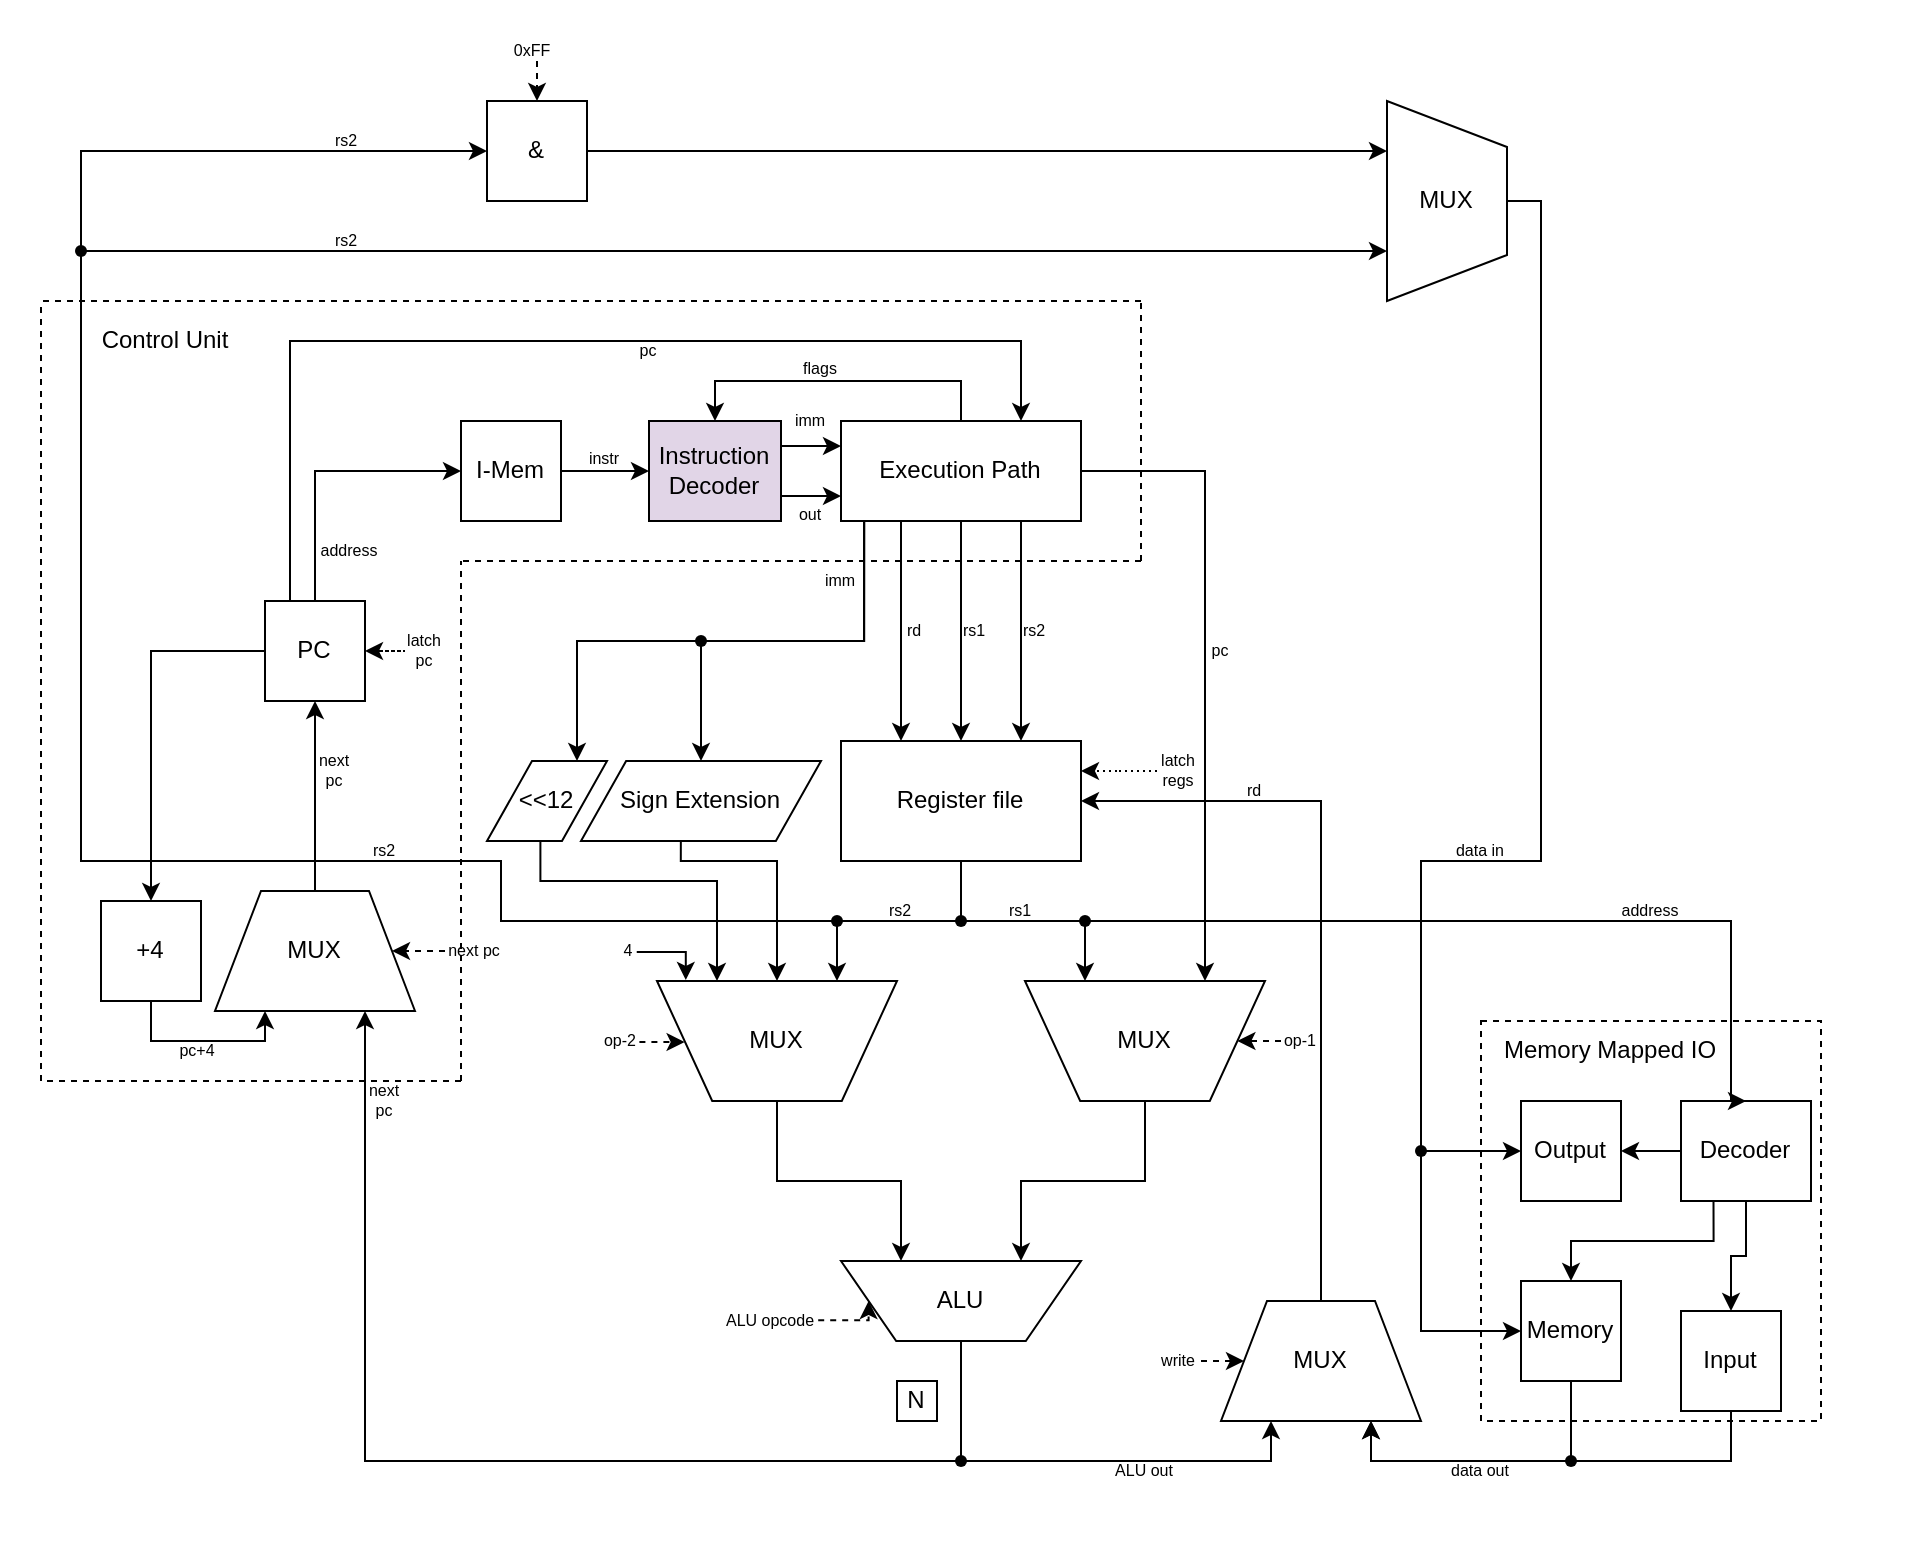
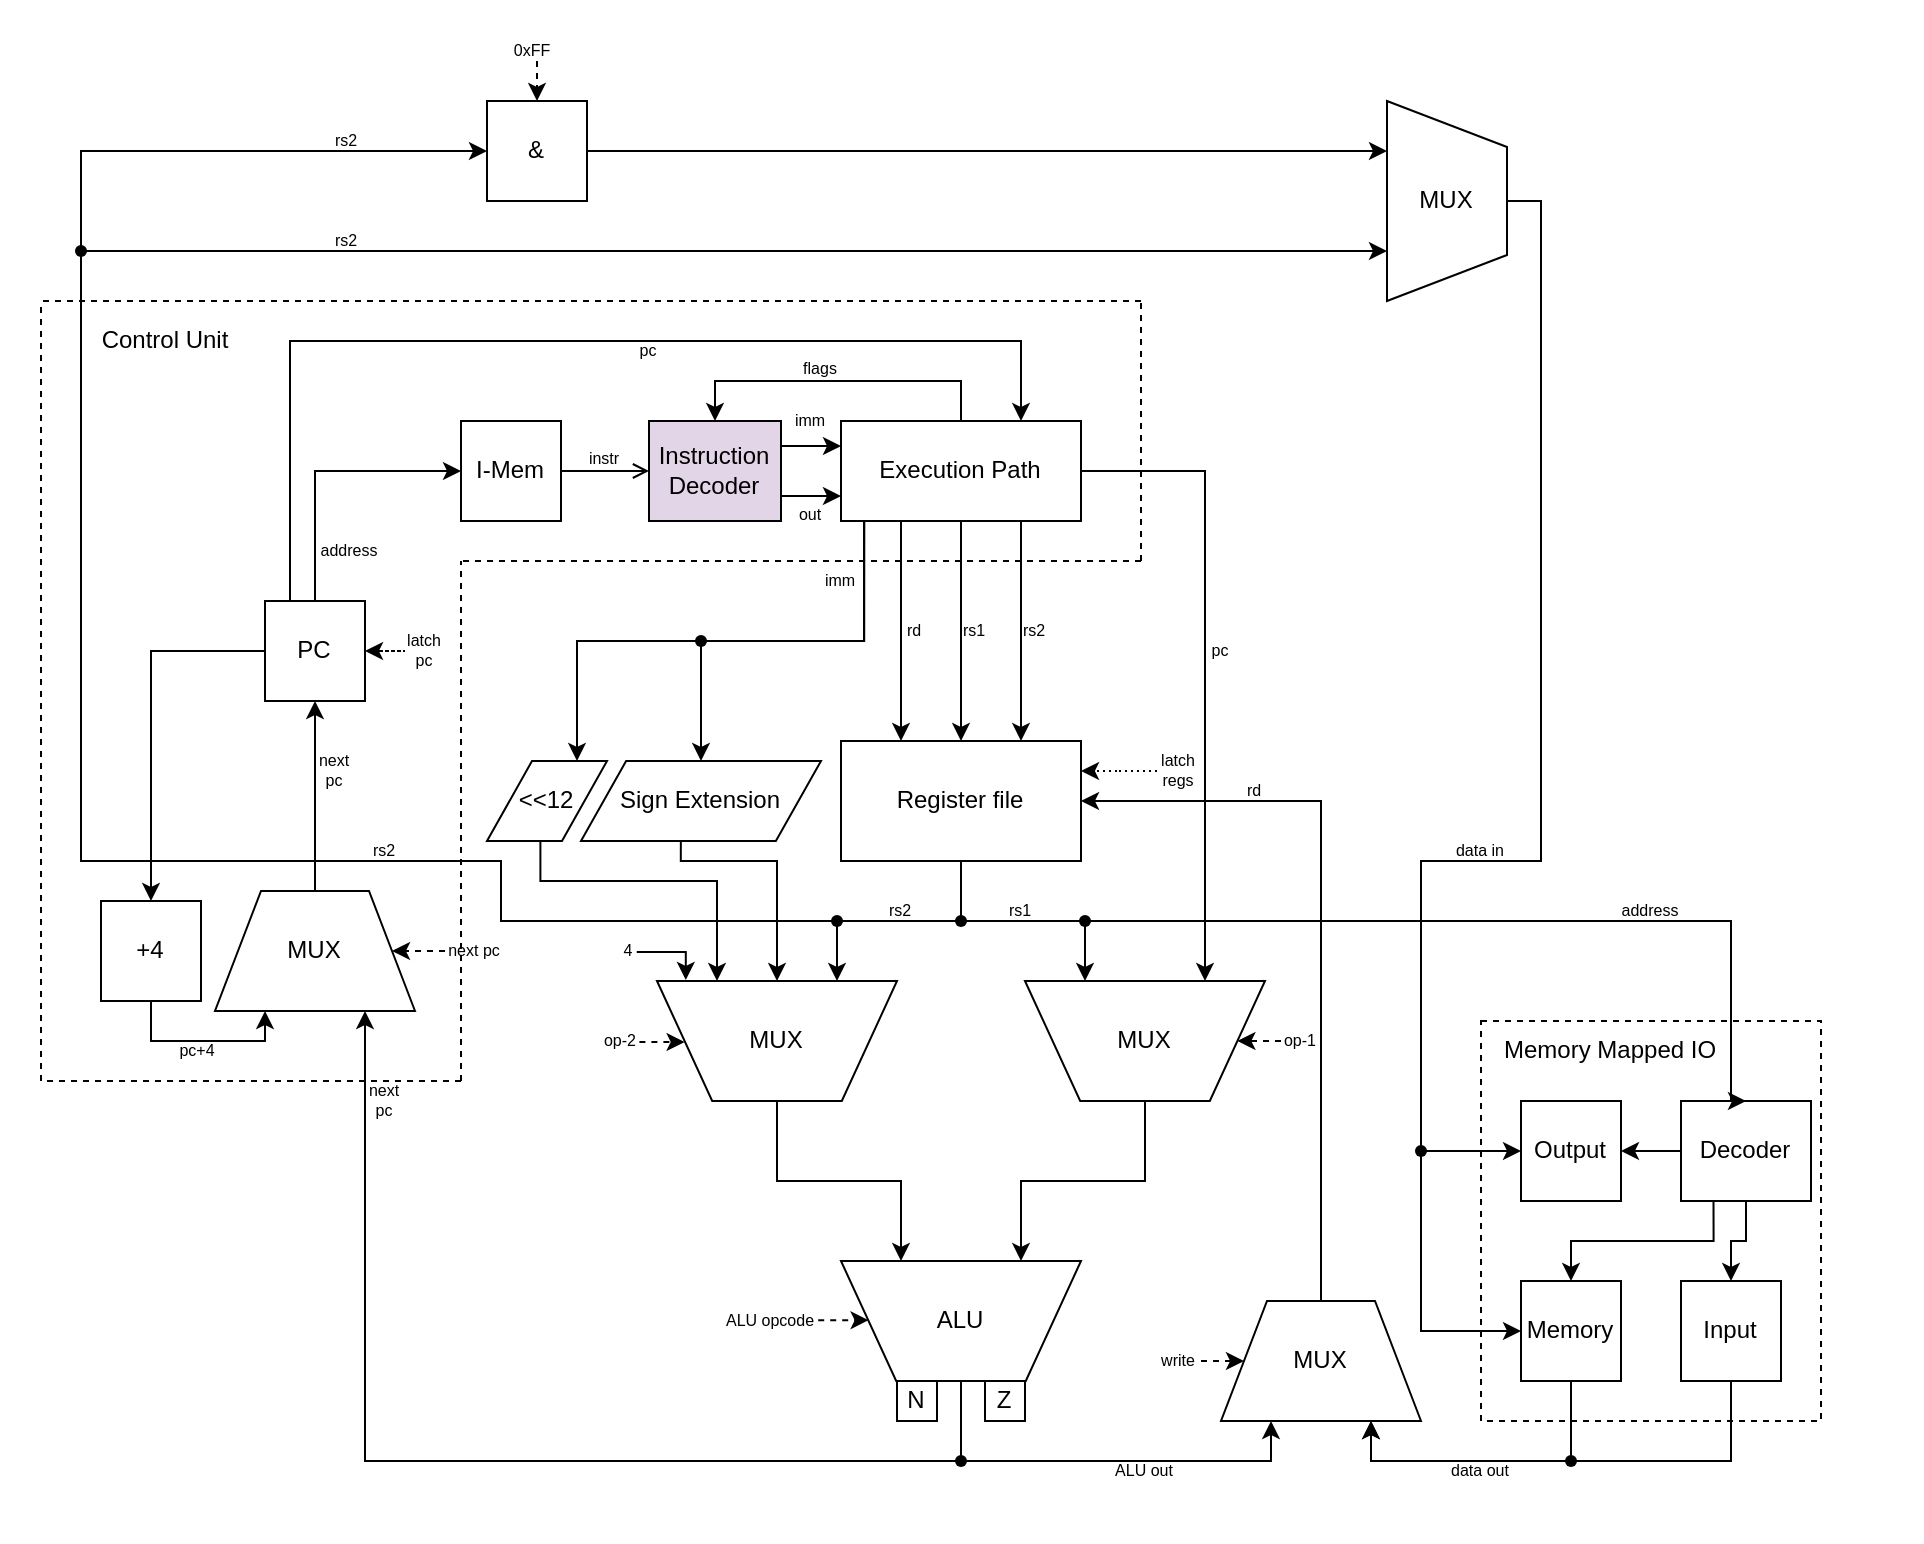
edge "I-Mem" -> "Instruction Decoder": arrowhead classic -> open
node "ALU": size 240x80 -> 240x120
node "Input": moved (1731, 1361) -> (1731, 1331)
node "Z": added
